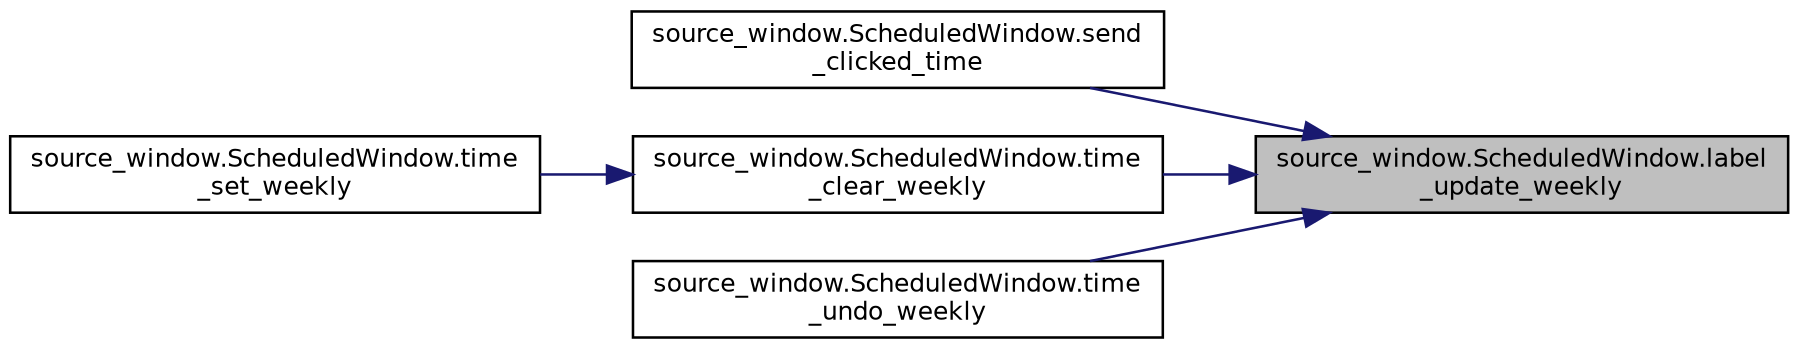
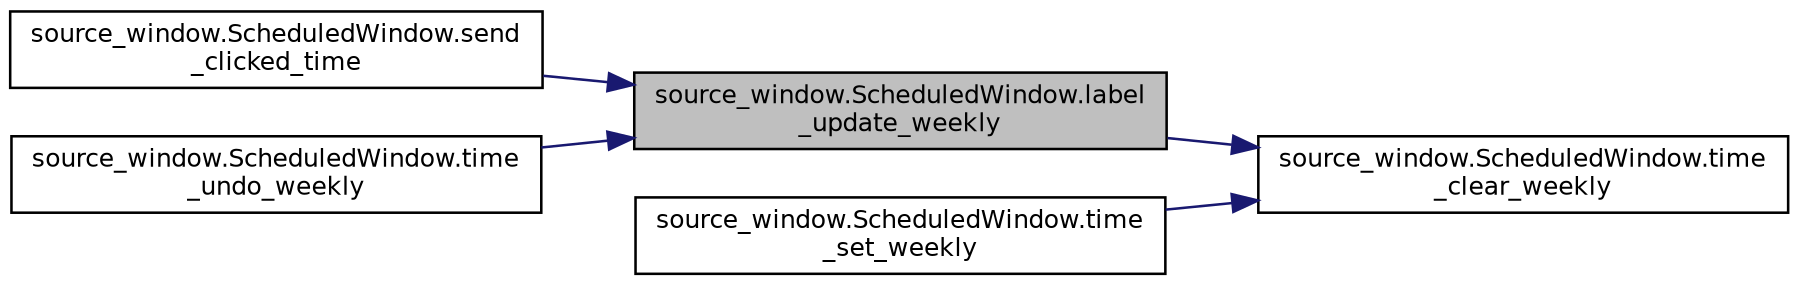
edge "source_window.ScheduledWindow.time _clear_weekly" -> "source_window.ScheduledWindow.label _update_weekly": reversed
